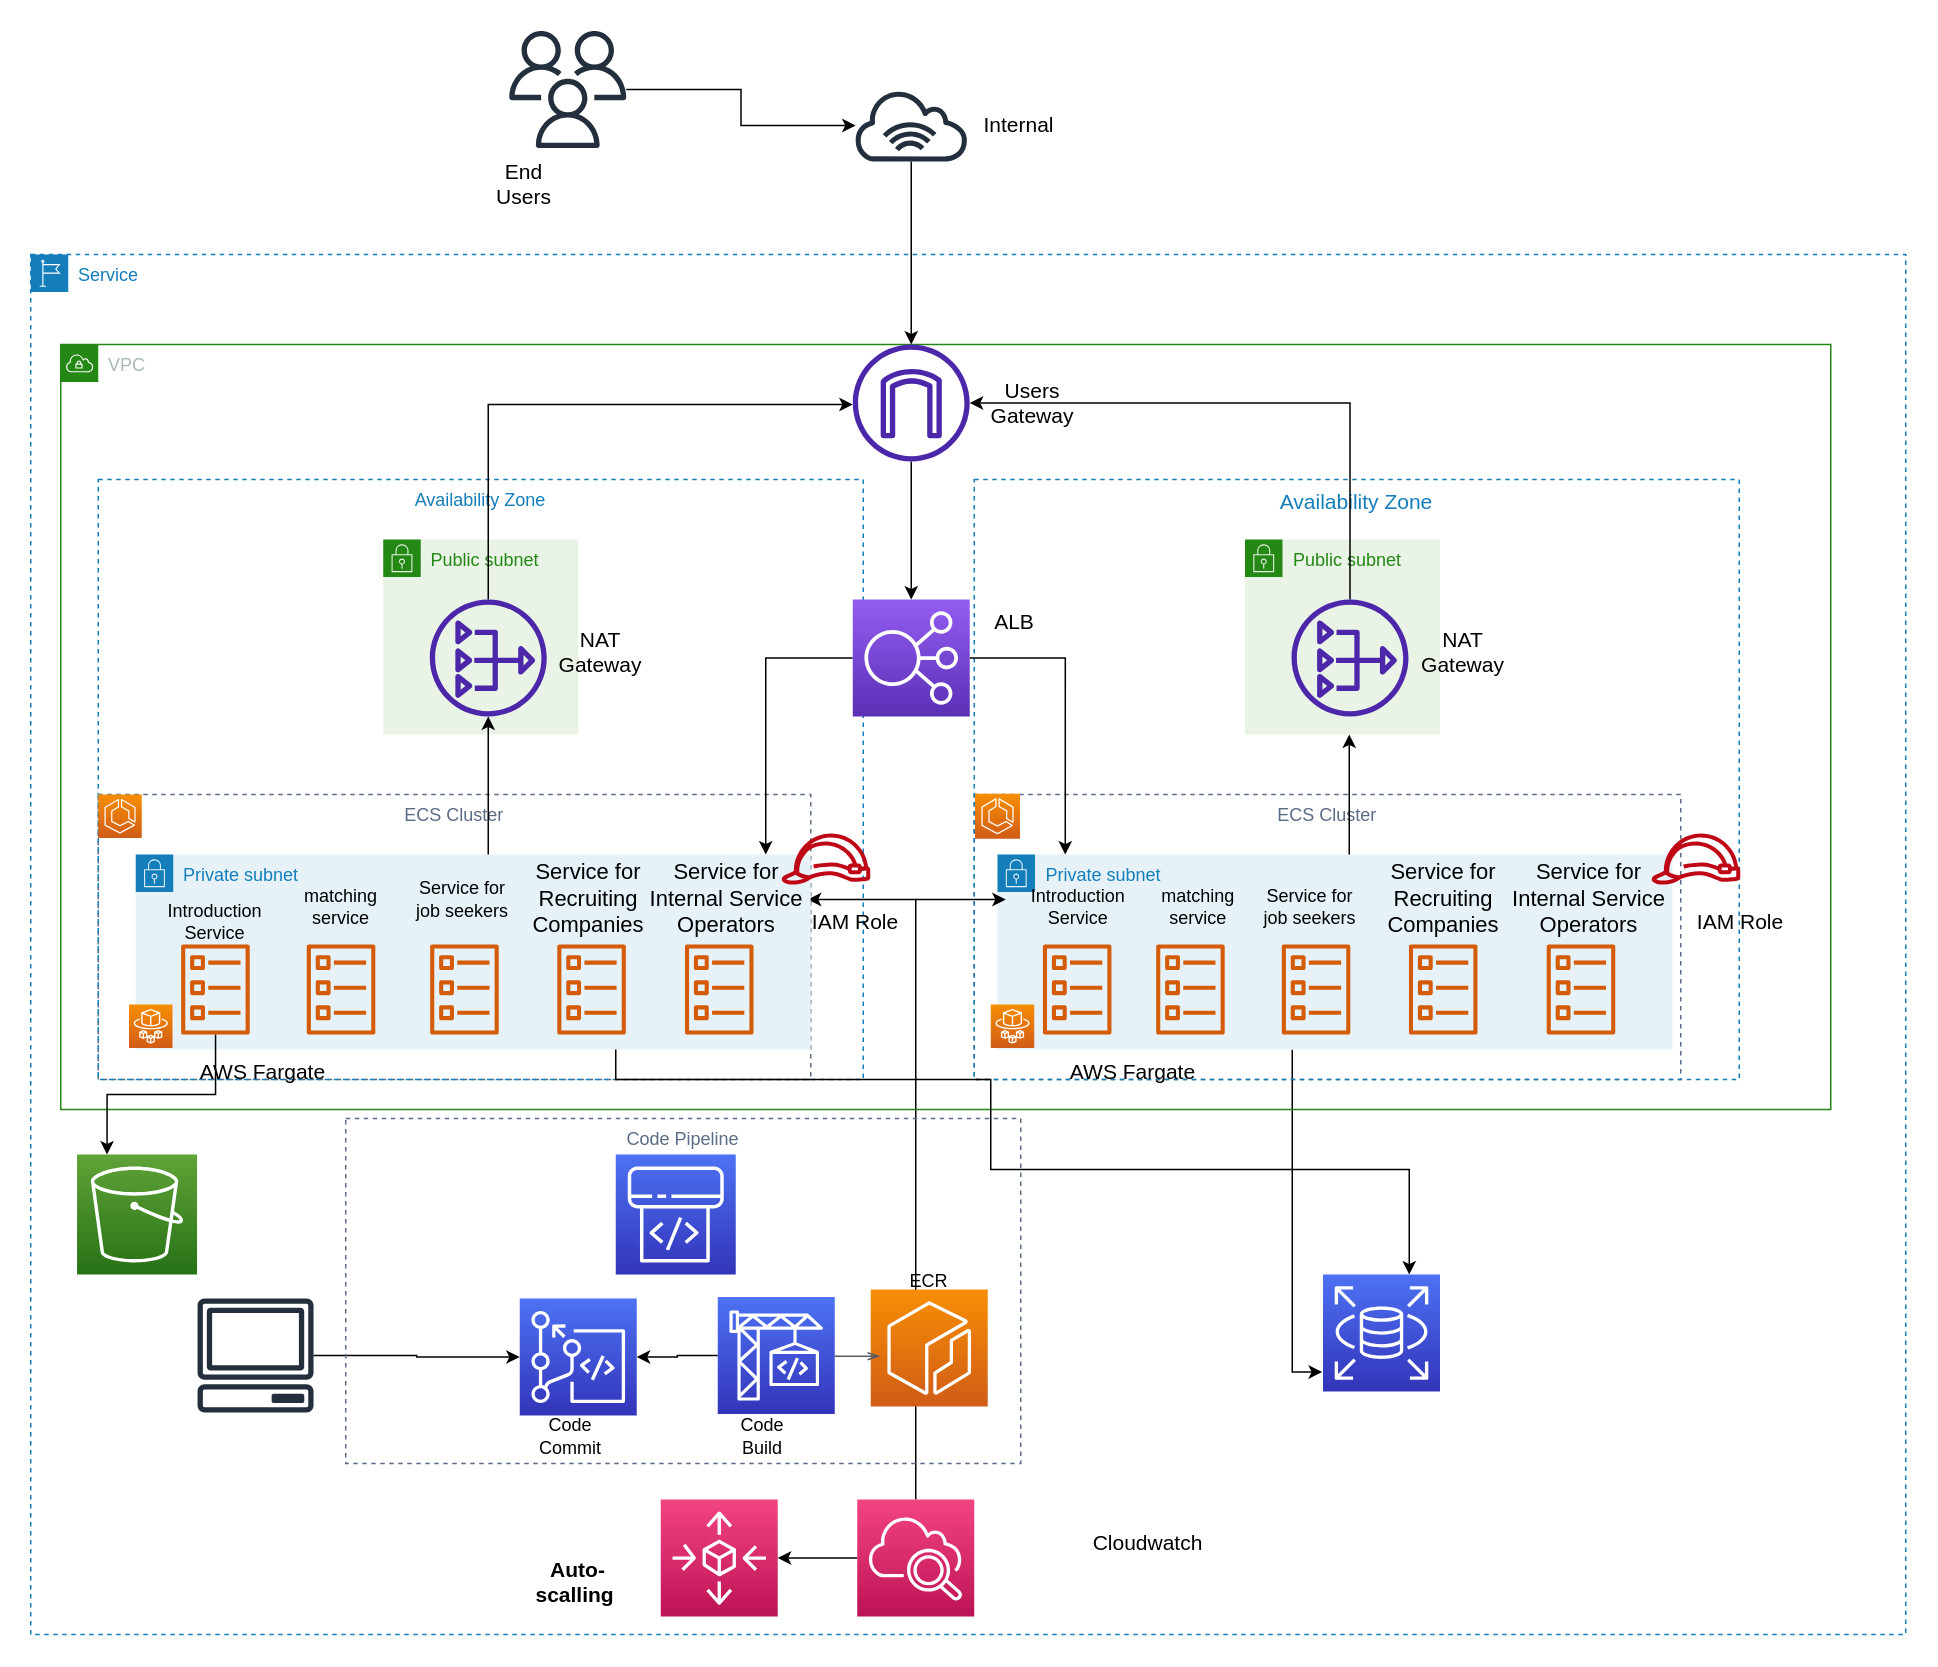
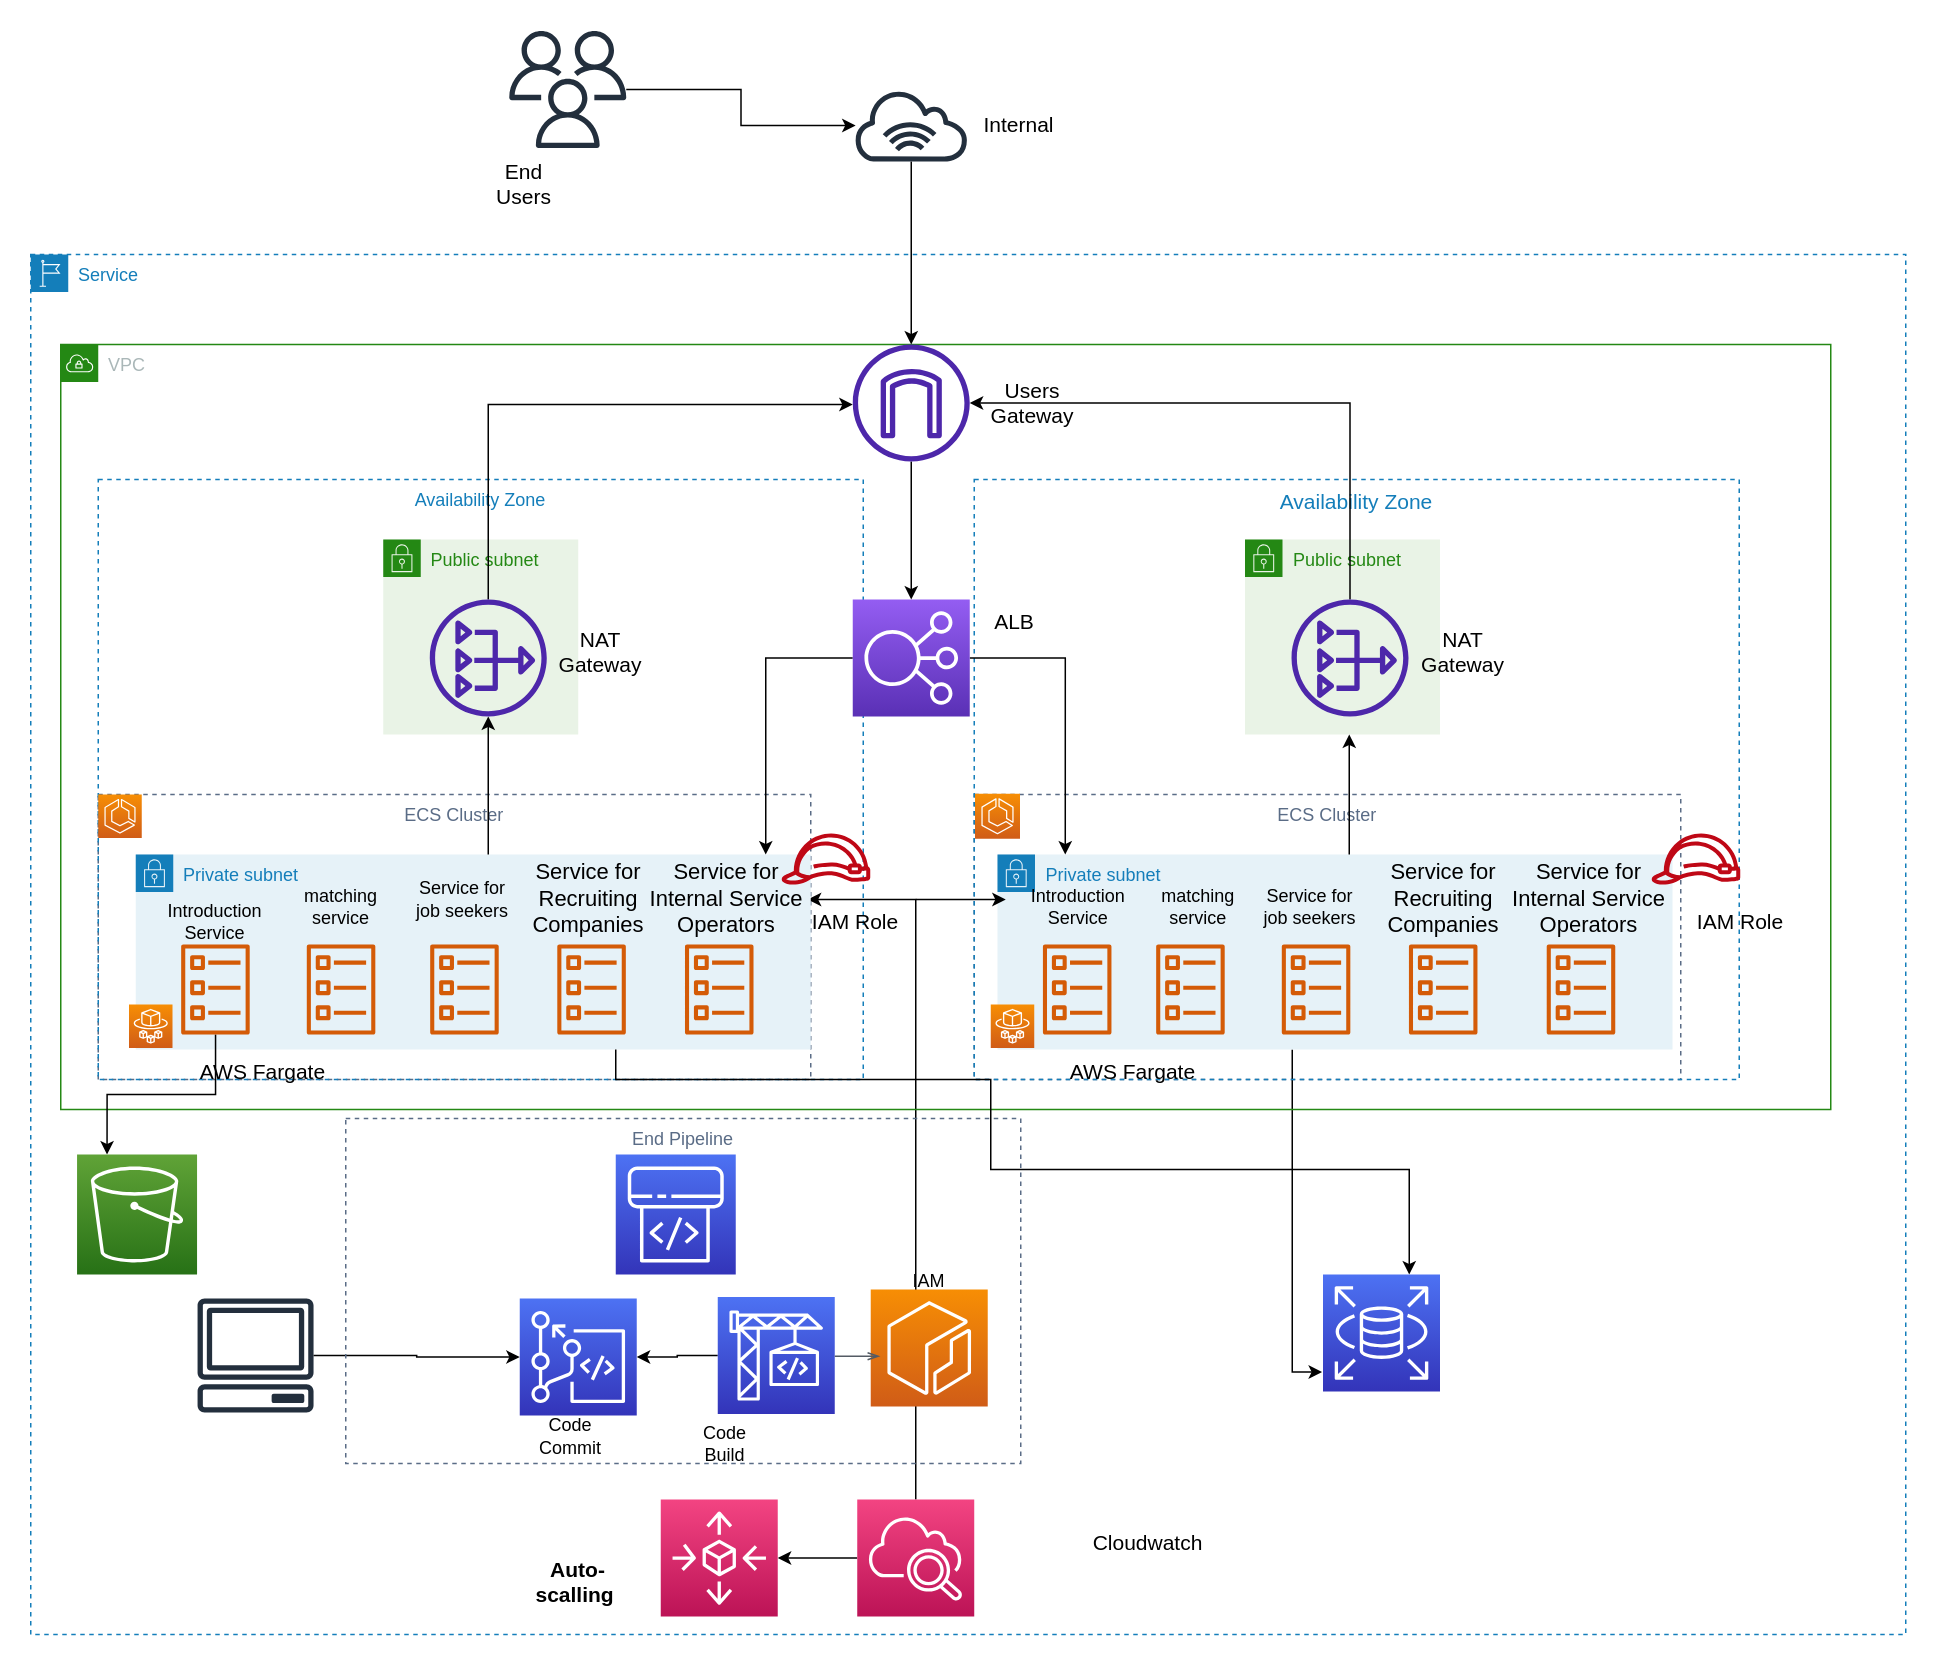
node "Code Pipeline": label "Code Pipeline" -> "End Pipeline"
node "ECR": label "ECR" -> "IAM"
node "Code Build": moved (763, 1436) -> (725, 1444)
